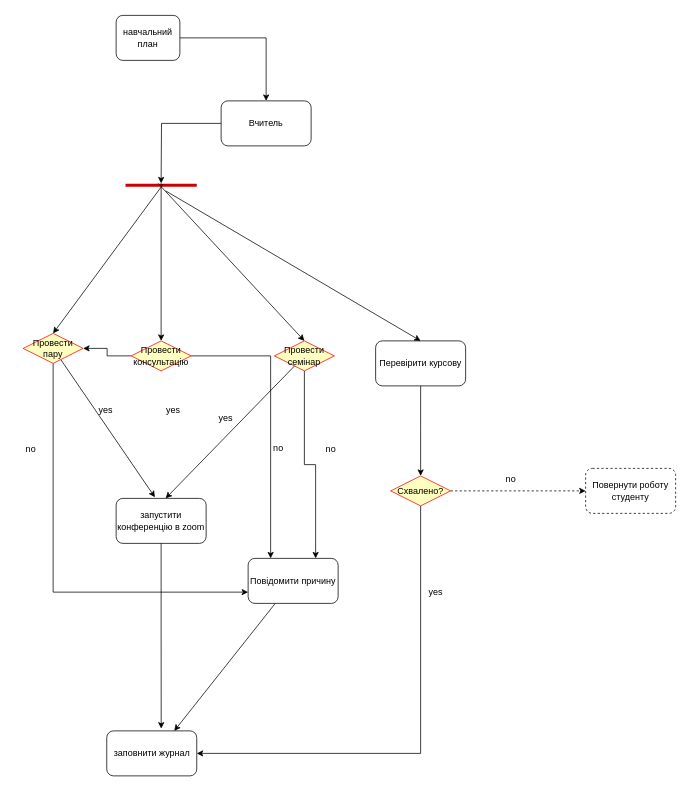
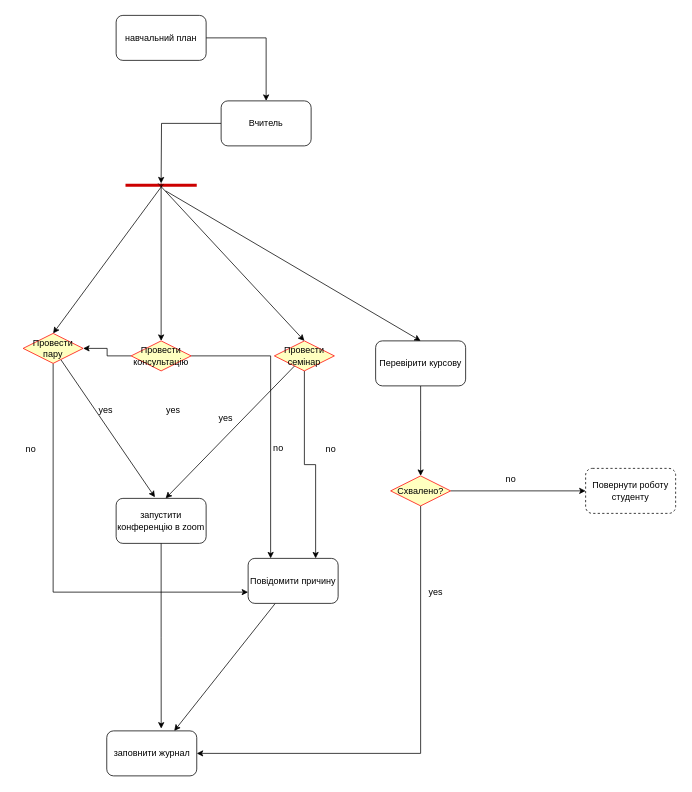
node "навчальний план": size 64x45 -> 90x45
edge "Схвалено?" -> "Повернути роботу студенту": style dashed -> solid
